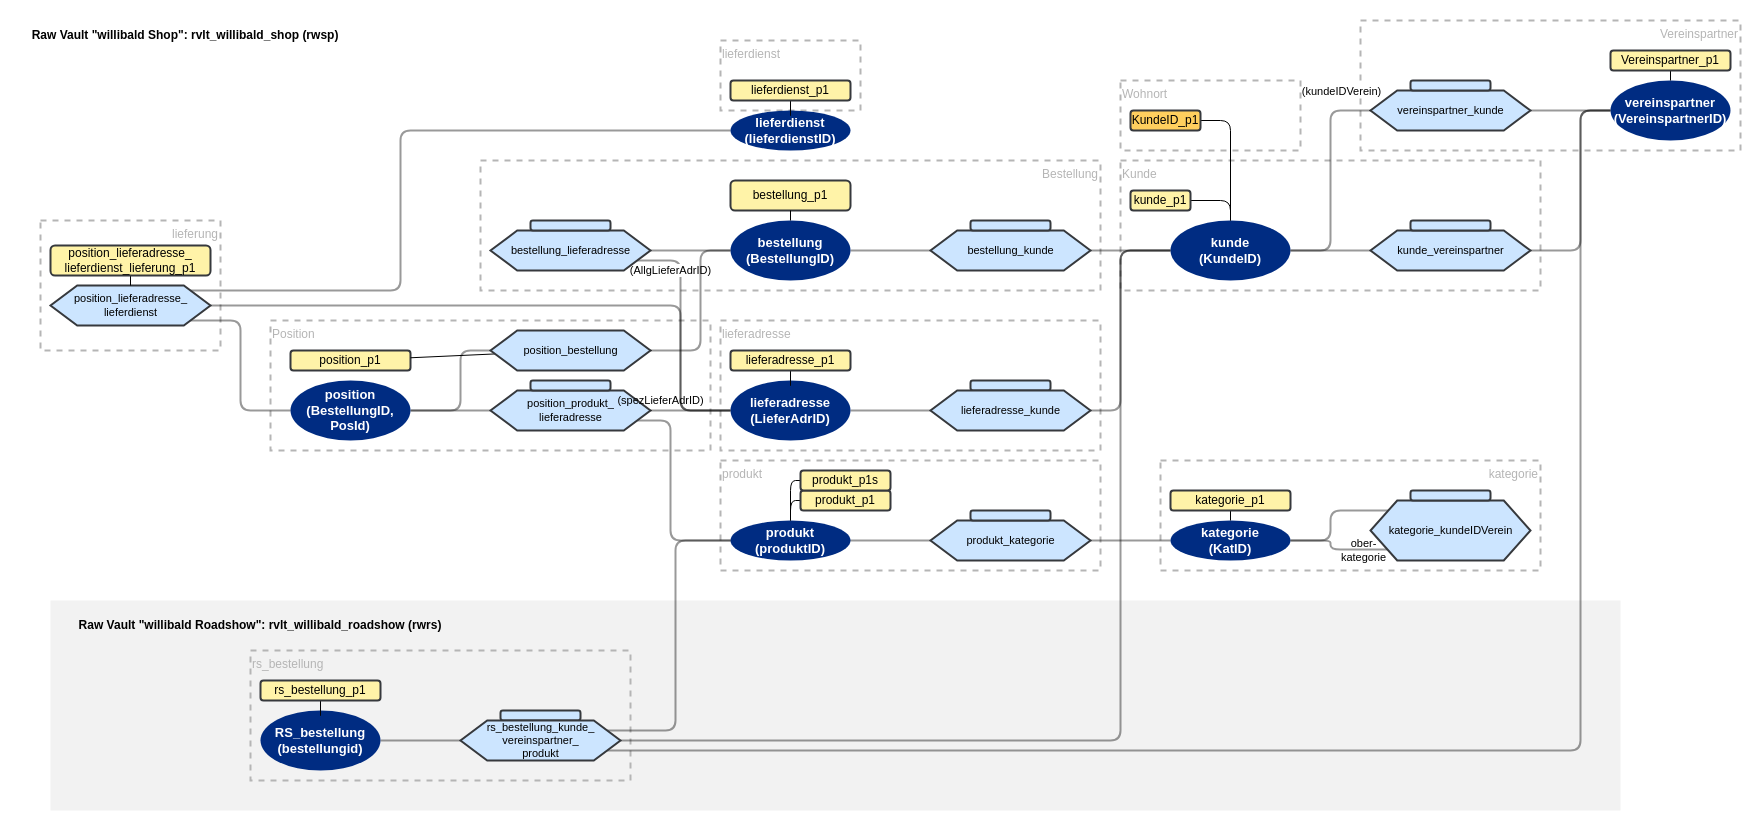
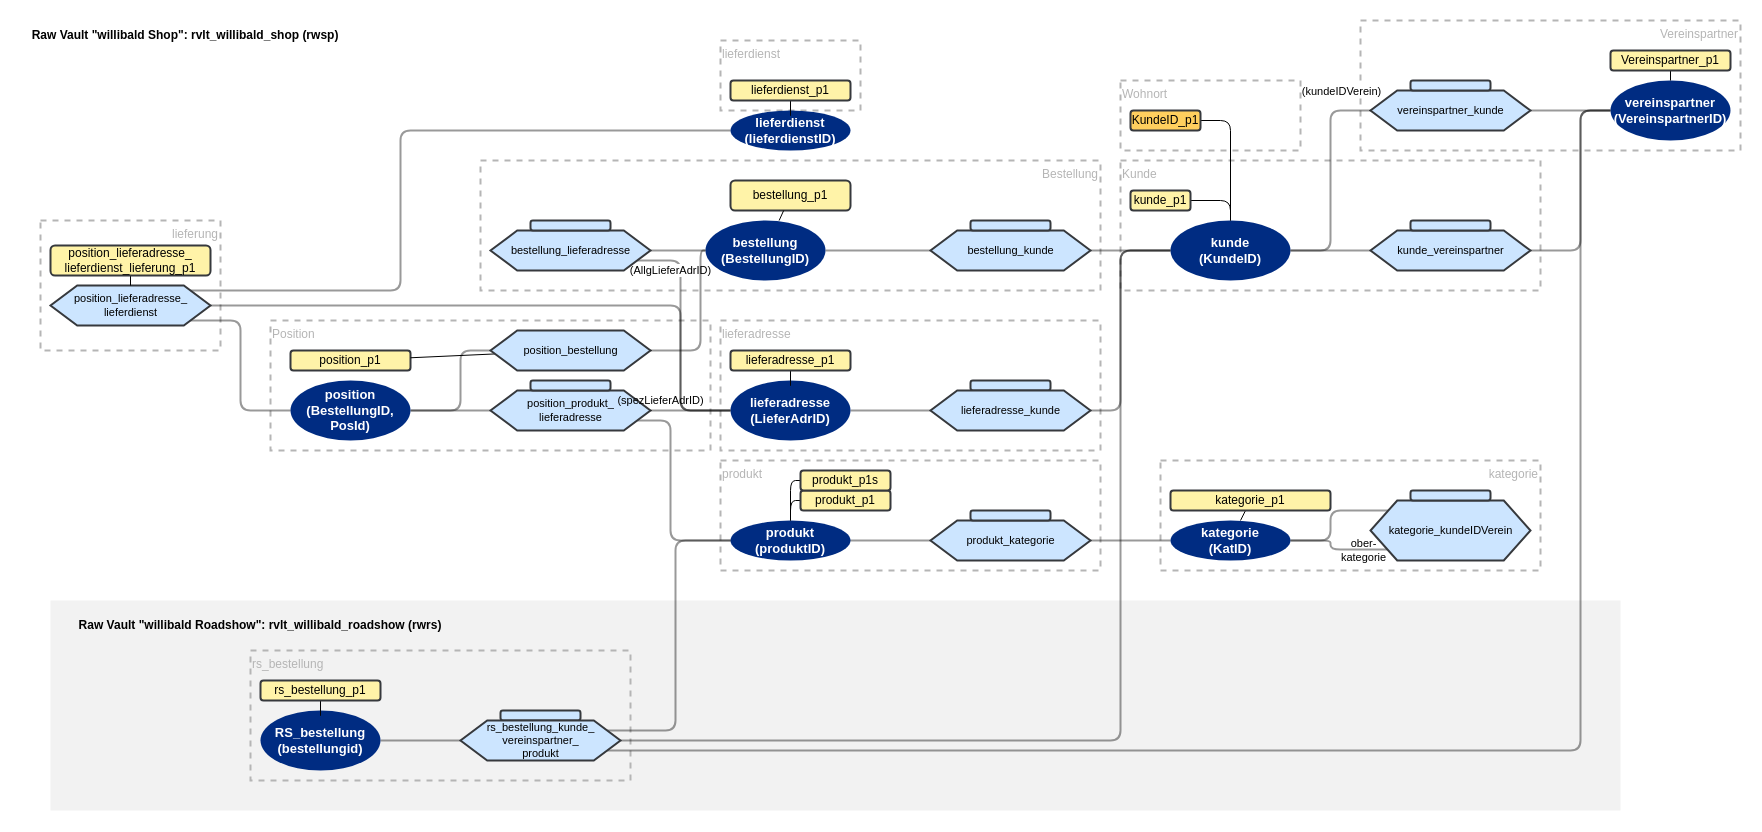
node "bestellung(BestellungID)": moved (791, 251) -> (766, 251)
node "kategorie_p1": size 120x20 -> 160x20
